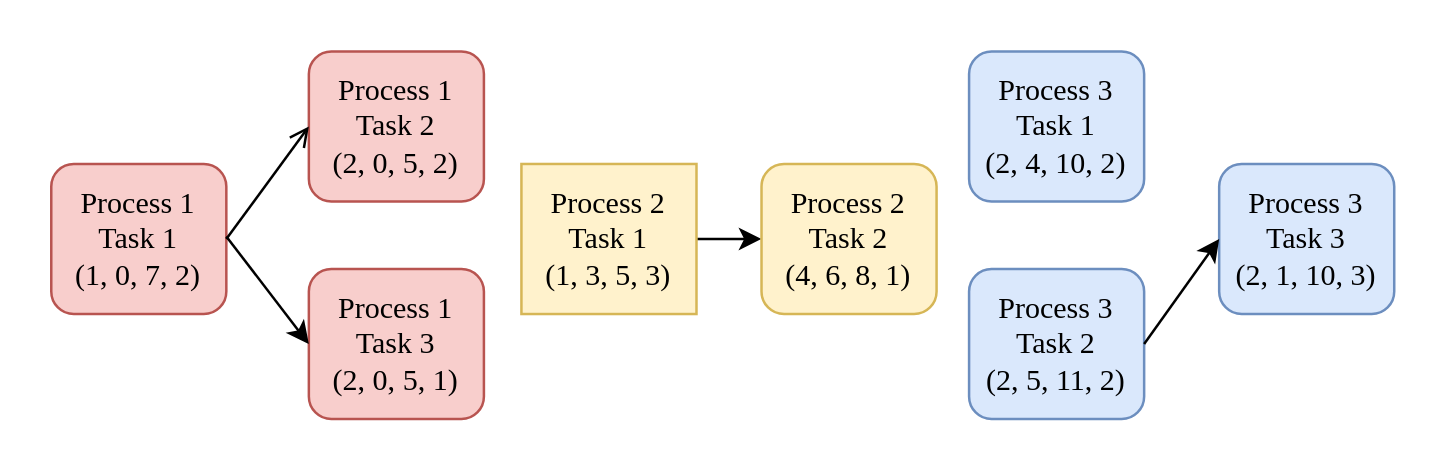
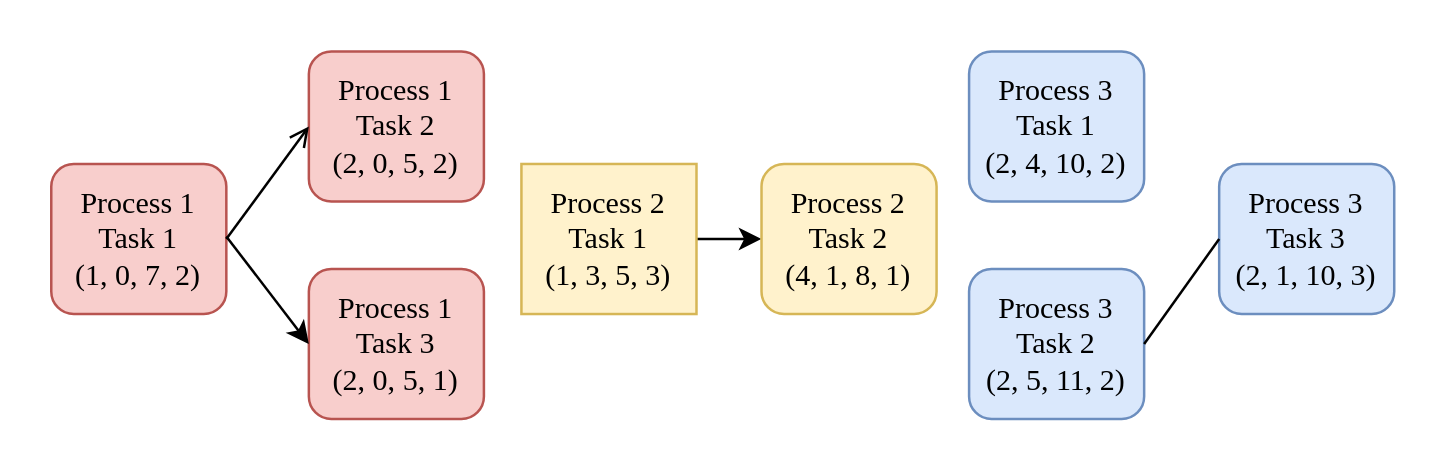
node "Process 2 Task 2 (4, 6, 8, 1)": label "Process 2 Task 2 (4, 6, 8, 1)" -> "Process 2 Task 2 (4, 1, 8, 1)"
edge "Process 3 Task 2 (2, 5, 11, 2)" -> "Process 3 Task 3 (2, 1, 10, 3)": arrowhead classic -> none
